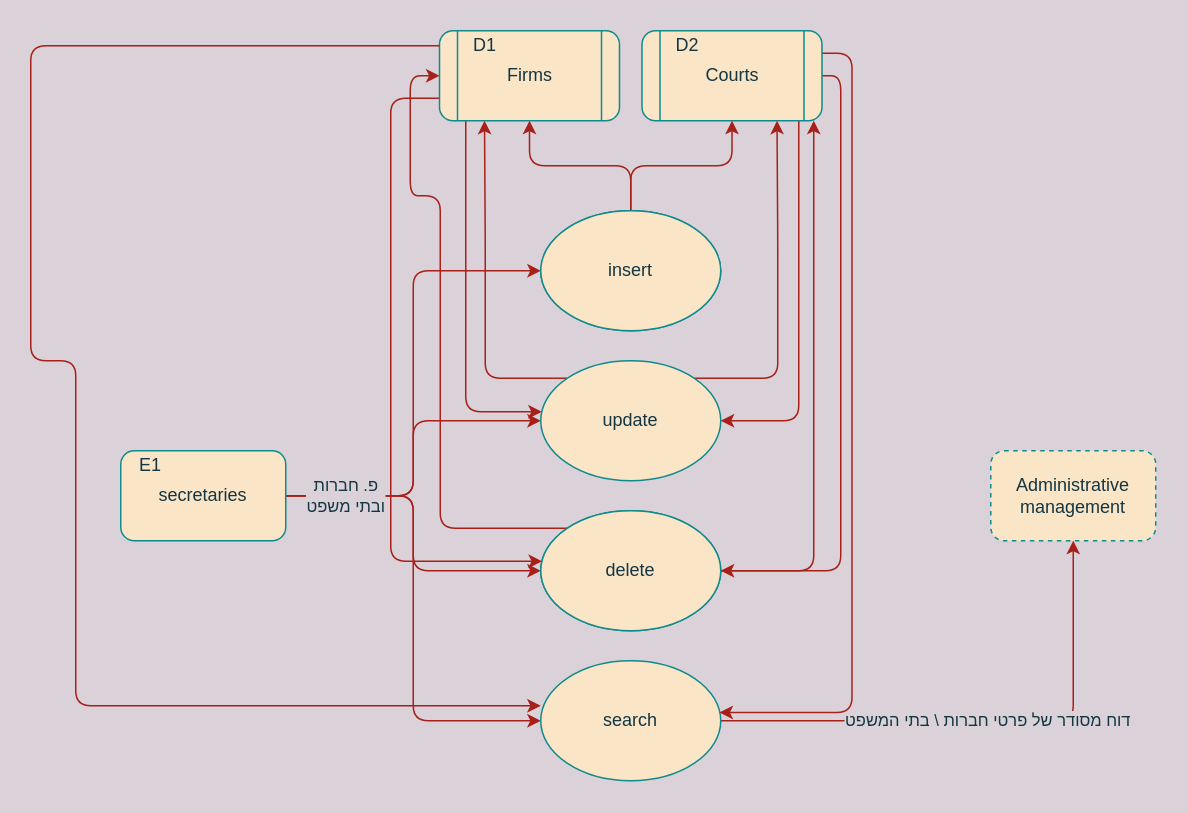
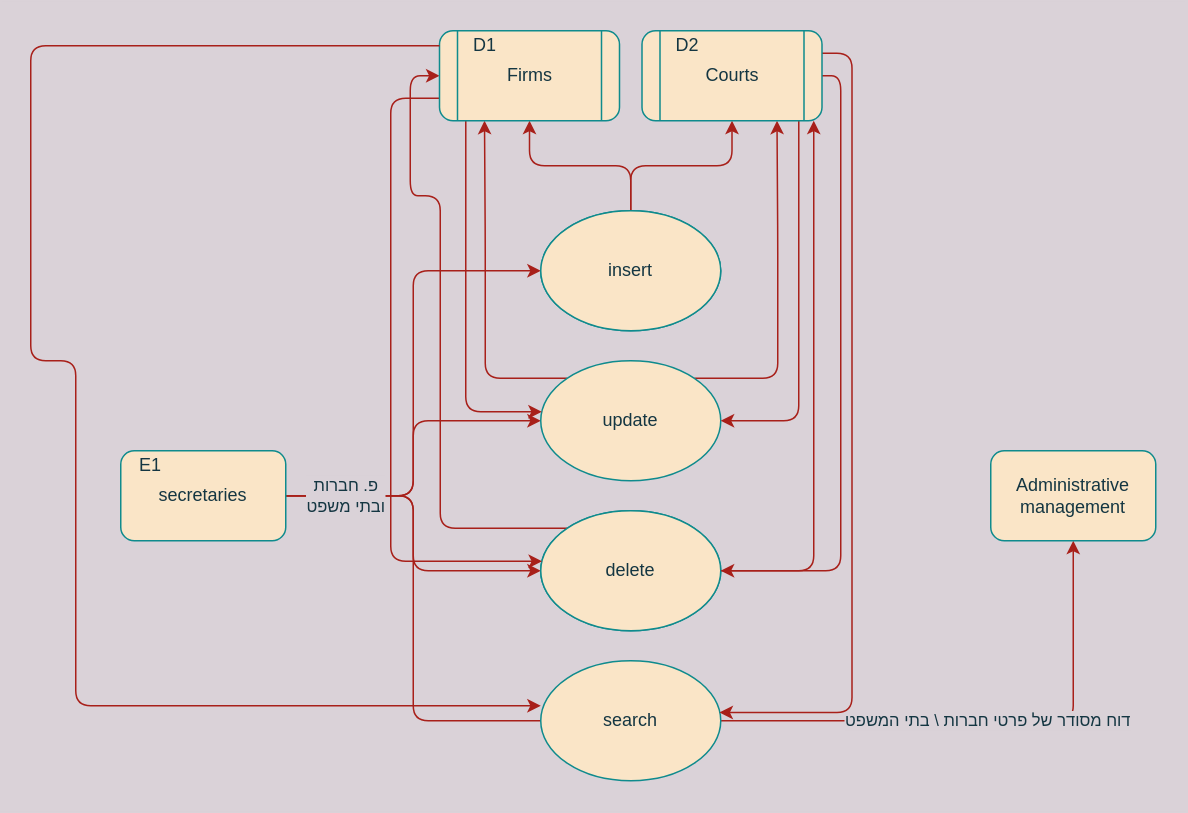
node "Administrative management": style dashed -> solid
edge "secretaries" -> "search": arrowhead classic -> none
